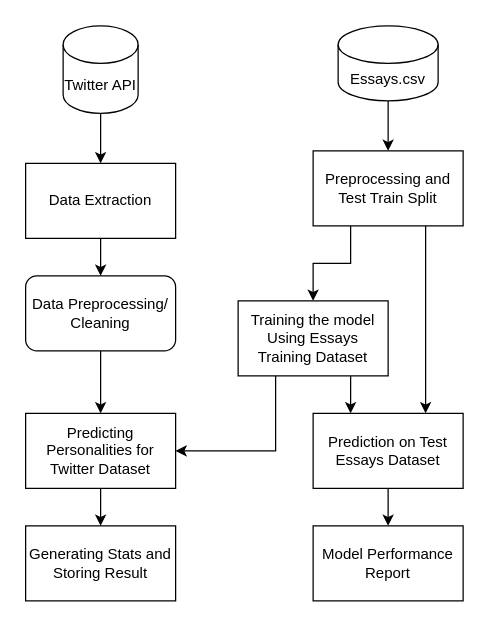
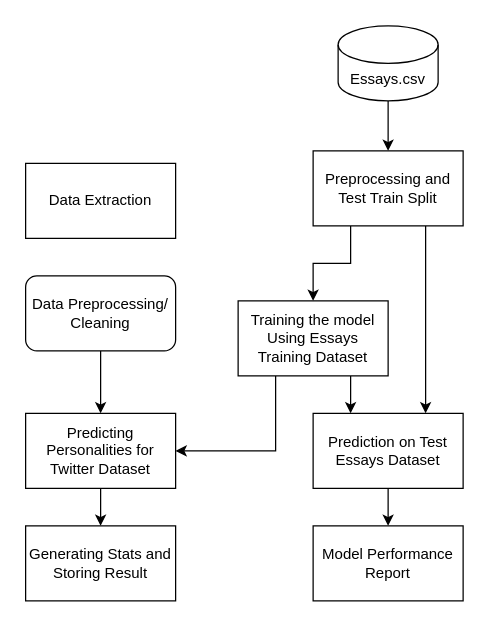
node "Twitter API": removed
edge "Twitter API" -> "Data Extraction": removed
edge "Data Extraction" -> "Data Preprocessing/ Cleaning": removed
